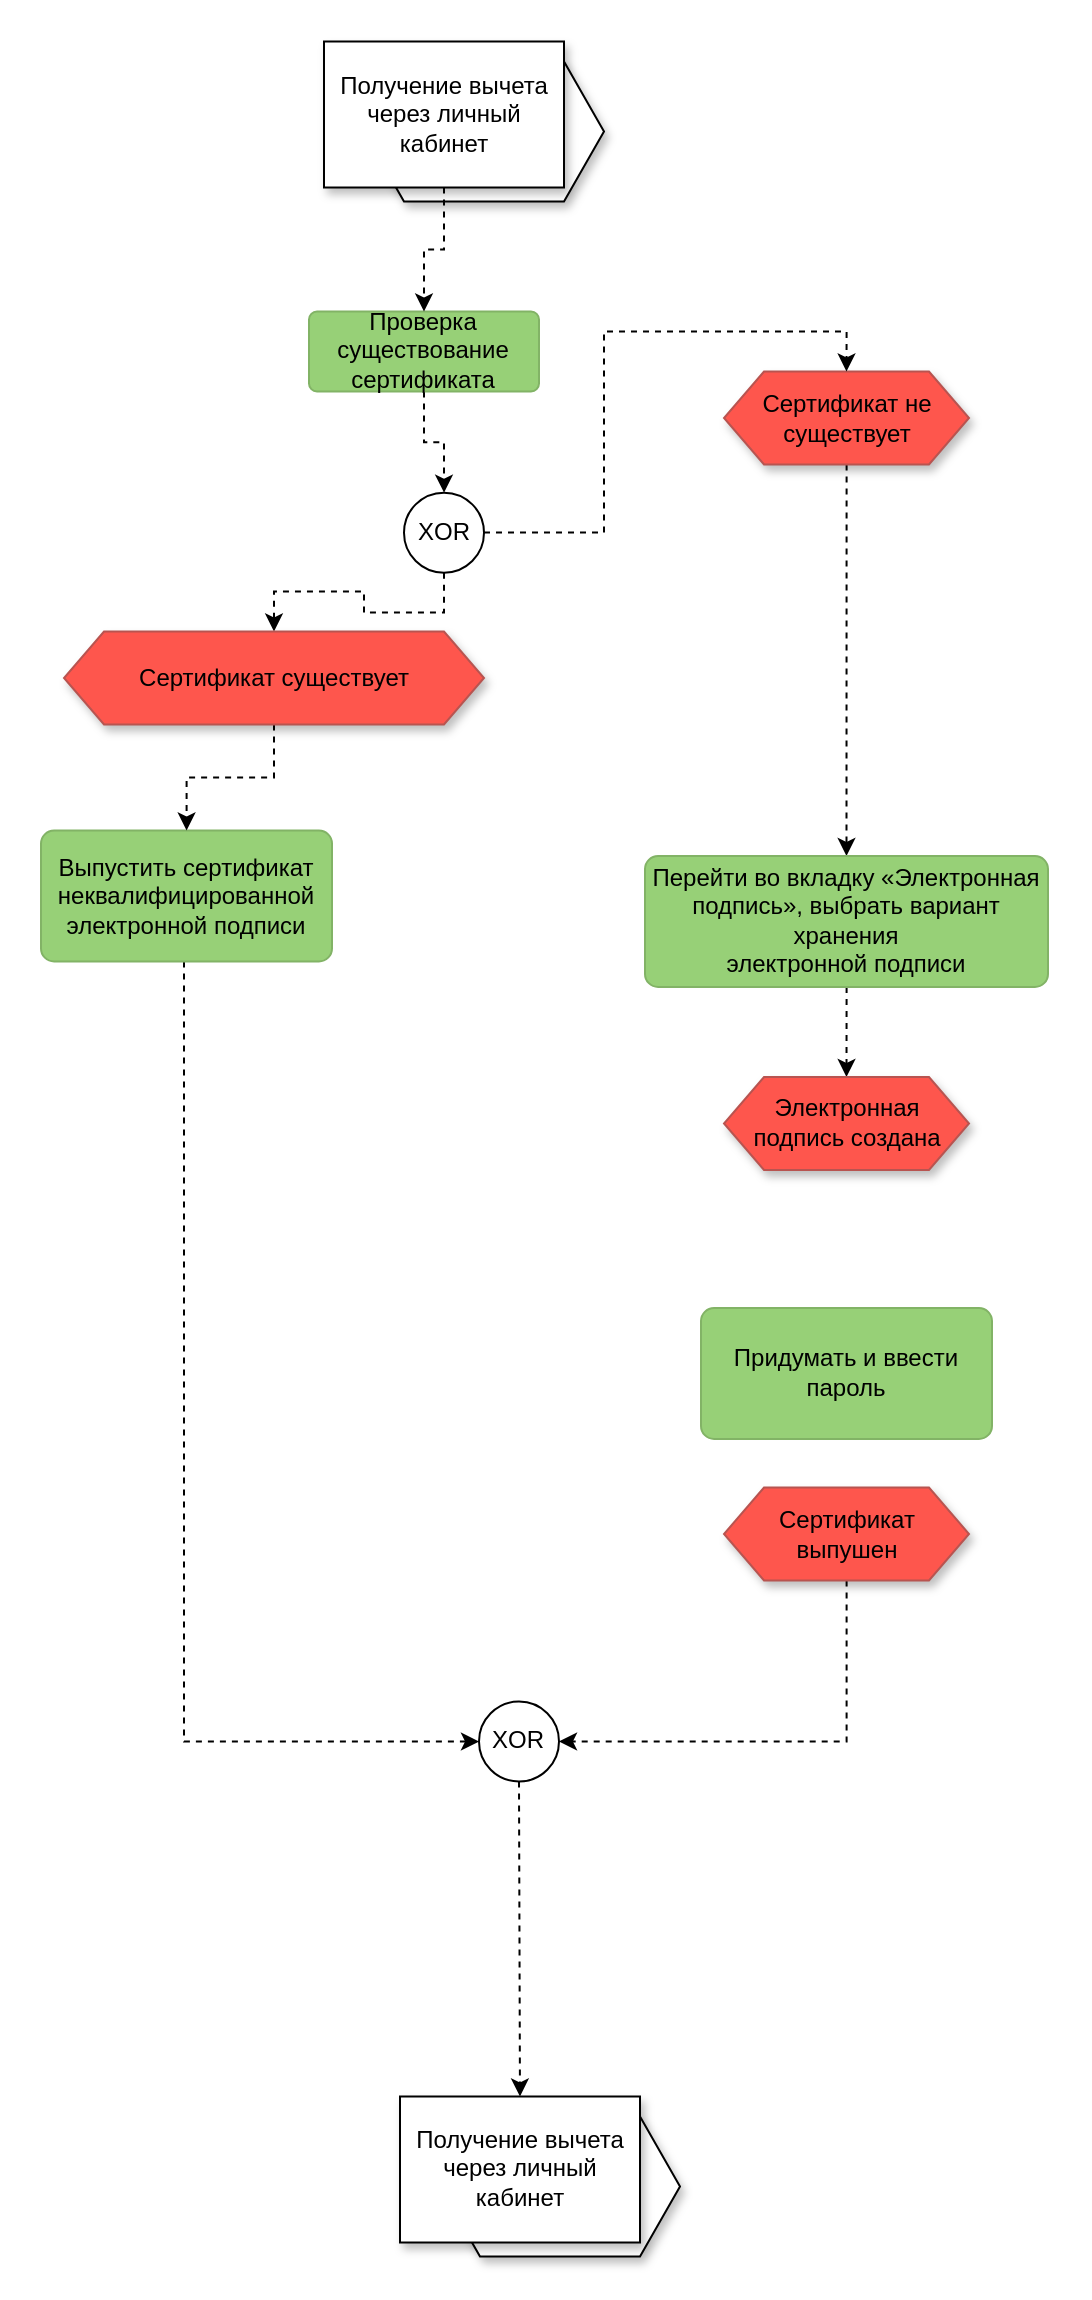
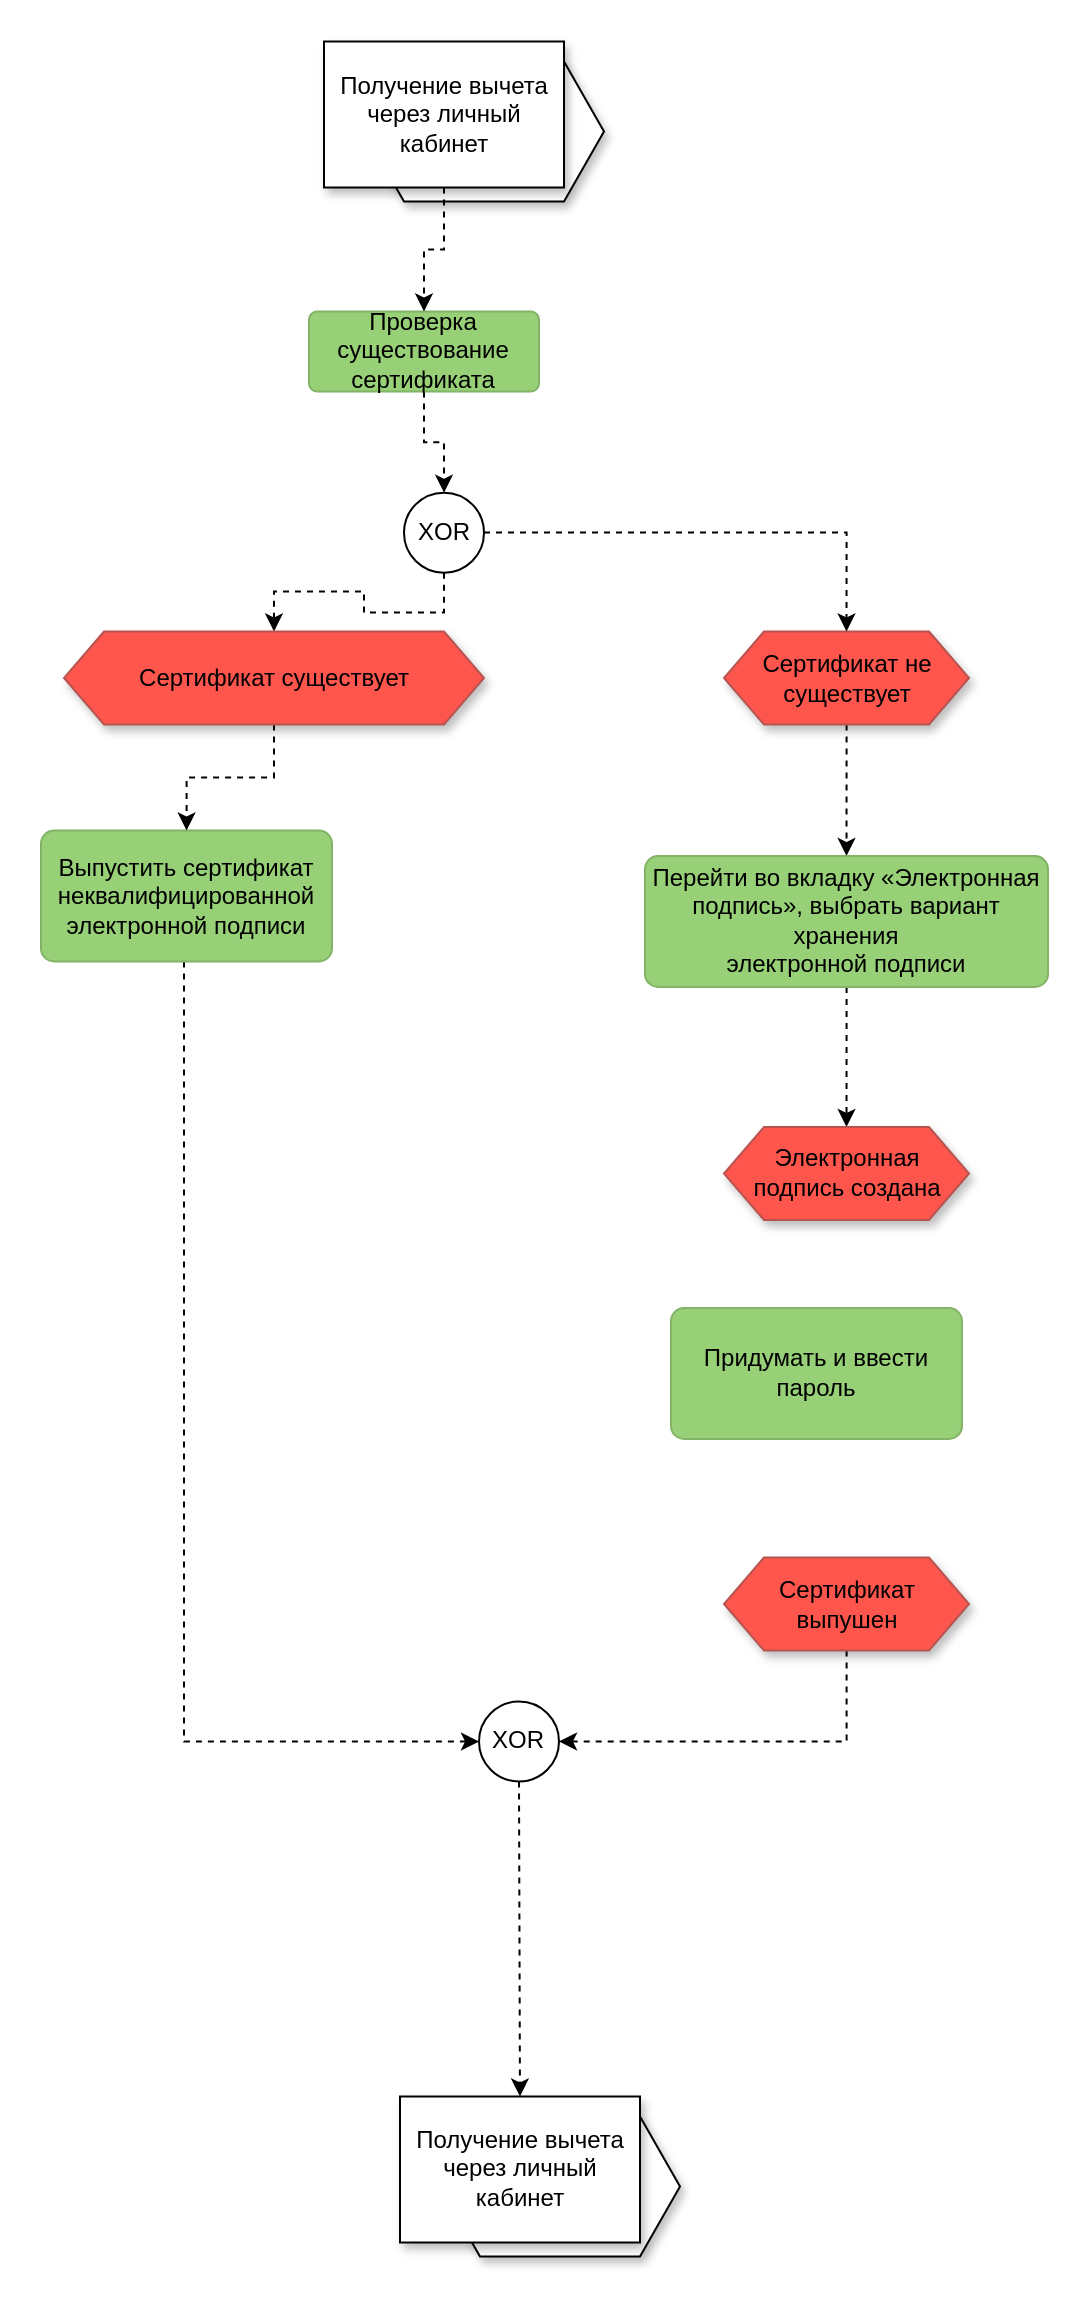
node "Сертификат не существует": moved (847, 418) -> (847, 678)
node "Электронная подпись создана": moved (847, 1124) -> (847, 1174)
node "Придумать и ввести пароль": moved (847, 1374) -> (817, 1374)
node "Сертификат выпушен": moved (847, 1534) -> (847, 1604)
